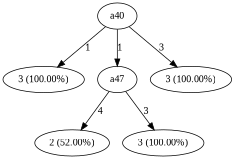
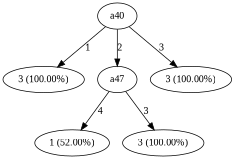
edge "a40" -> "a47": label "1" -> "2"
node "2 (52.00%)": label "2 (52.00%)" -> "1 (52.00%)"
